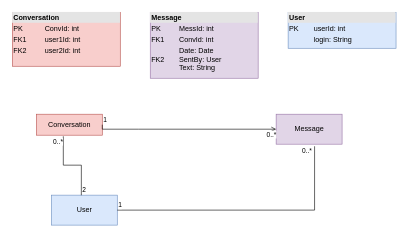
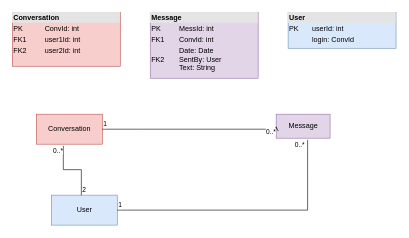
node "User PK userId: int login: String": label "User PK userId: int login: String" -> "User PK userId: int login: ConvId"
node "Conversation": size 66x21 -> 66x30
node "Message": size 66x30 -> 54x24
